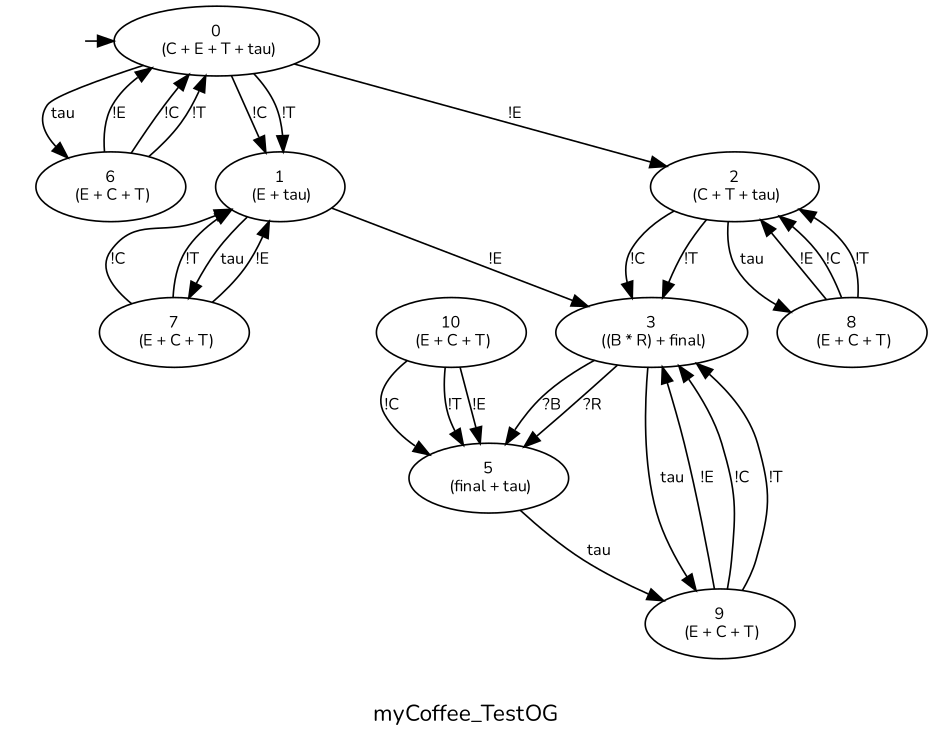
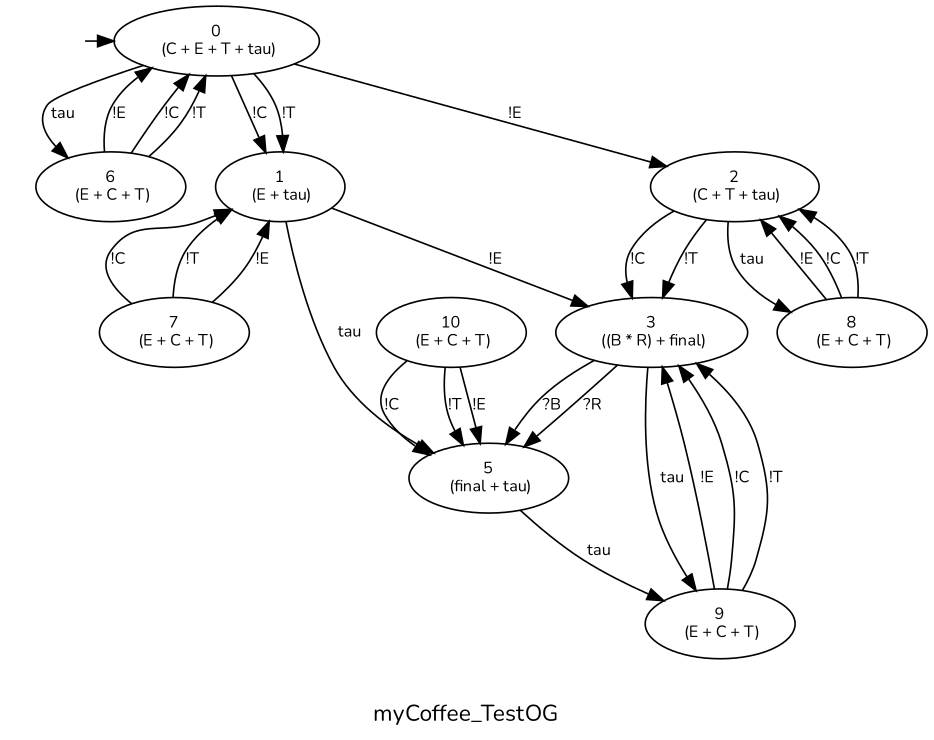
edge "1 (E + tau)" -> "7 (E + C + T)": now "1 (E + tau)" -> "5 (final + tau)"
